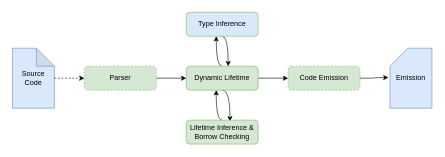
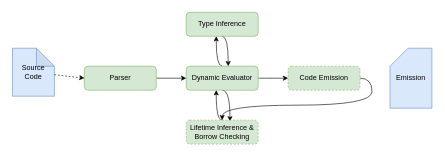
node "Type Inference": fillcolor #dae8fc -> #d5e8d4
node "Source Code": size 42x60 -> 42x48
node "Parser": style dashed -> solid
node "Dynamic Lifetime": label "Dynamic Lifetime" -> "Dynamic Evaluator"
edge "Code Emission" -> "Emission": now "Code Emission" -> "Lifetime Inference & Borrow Checking"
node "Lifetime Inference & Borrow Checking": style solid -> dashed
